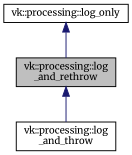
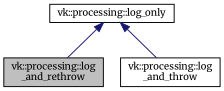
edge "vk::processing::log _and_throw" -> "vk::processing::log _and_rethrow": now "vk::processing::log _and_throw" -> "vk::processing::log_only"
